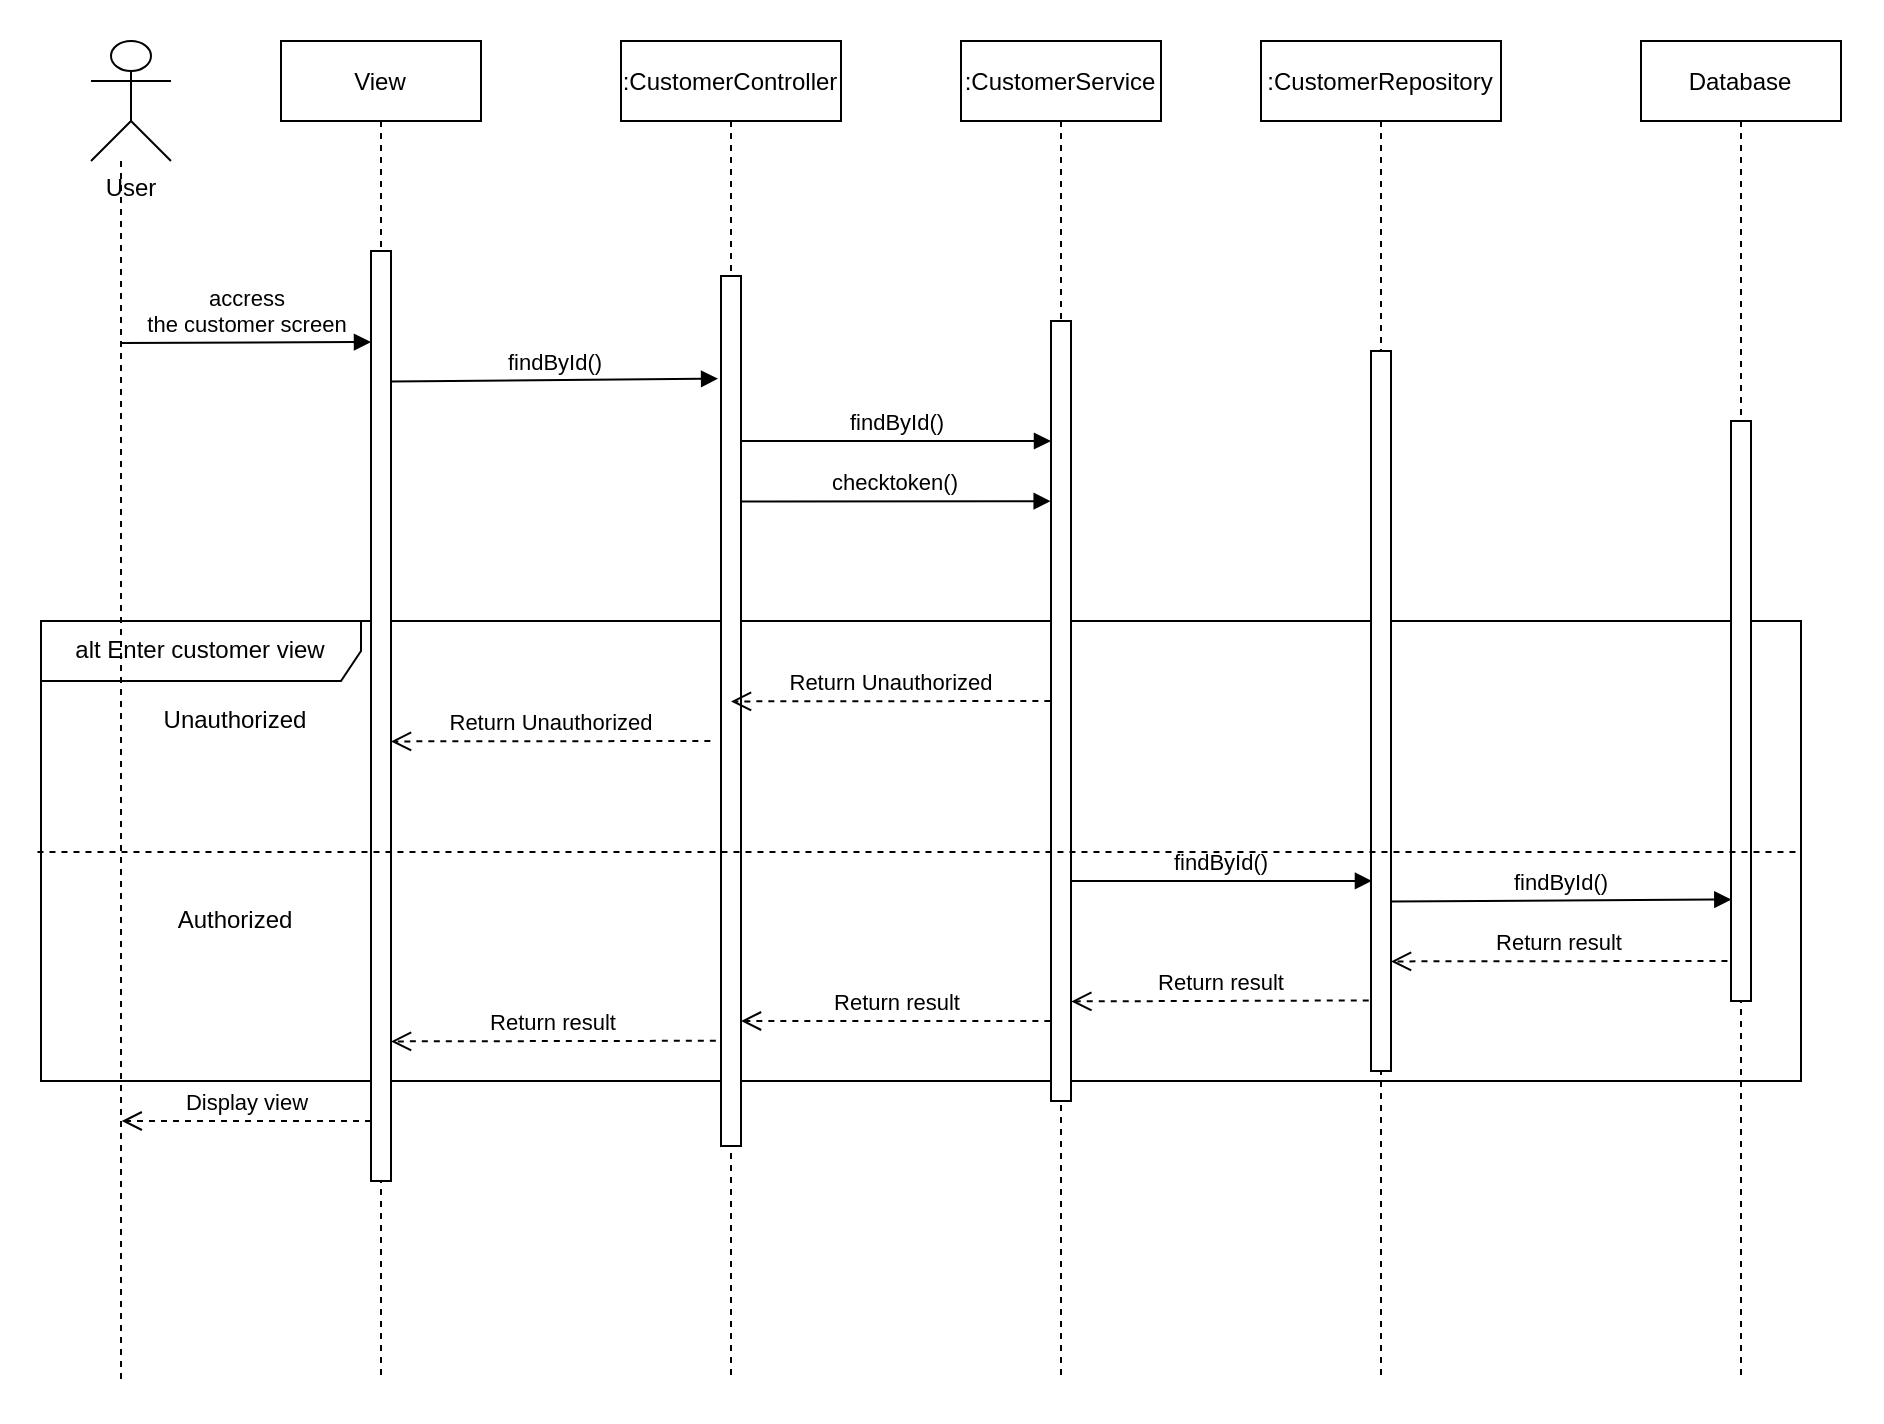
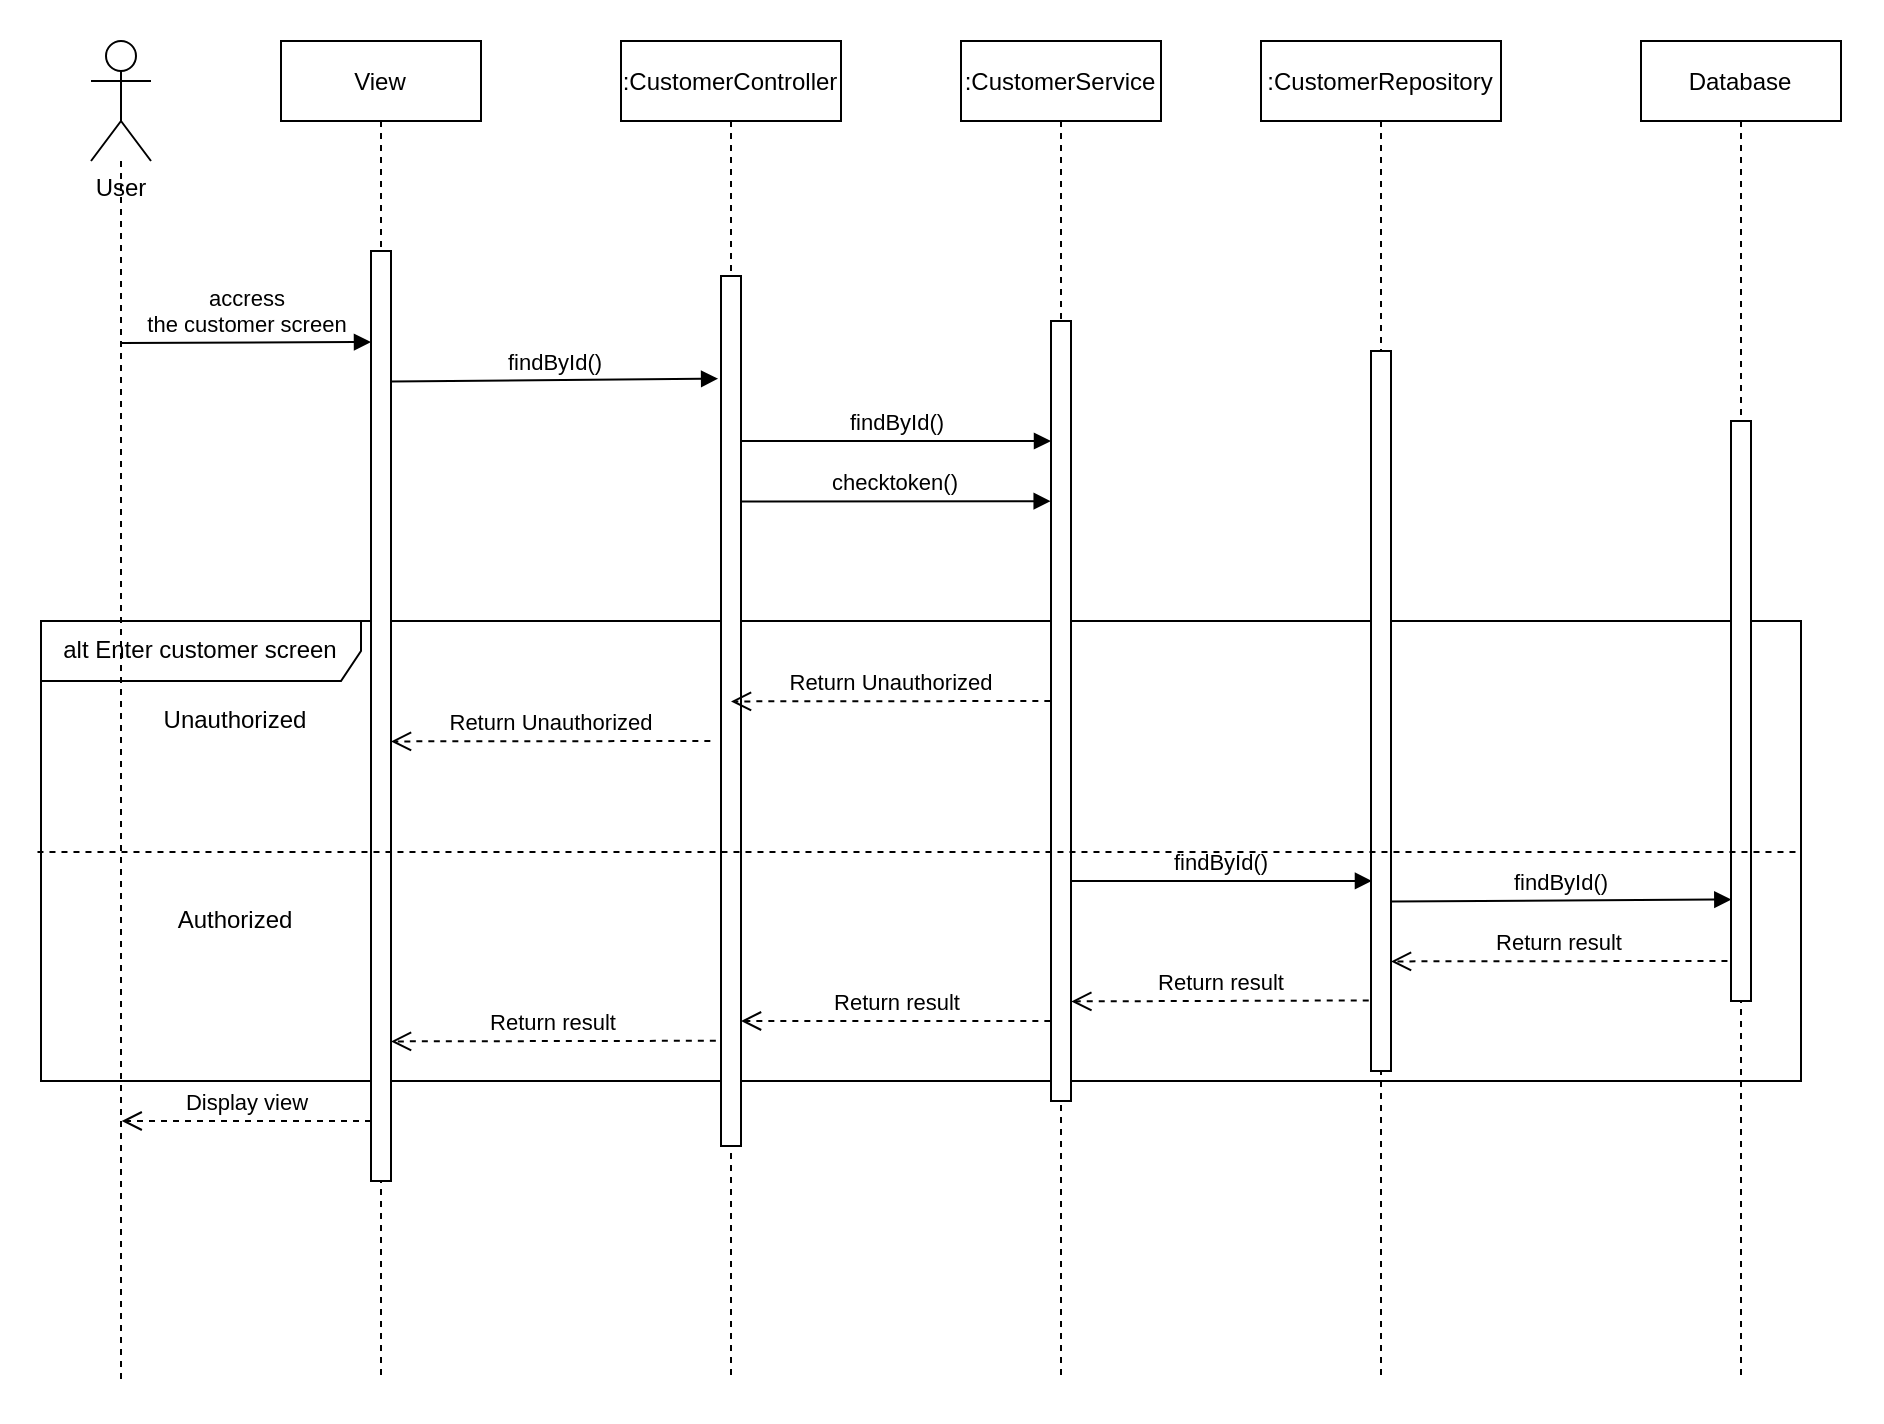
node "User": size 80x120 -> 60x120
node "alt Enter customer view": label "alt Enter customer view" -> "alt Enter customer screen"
